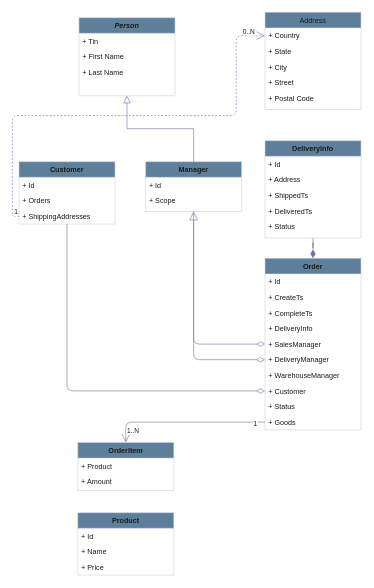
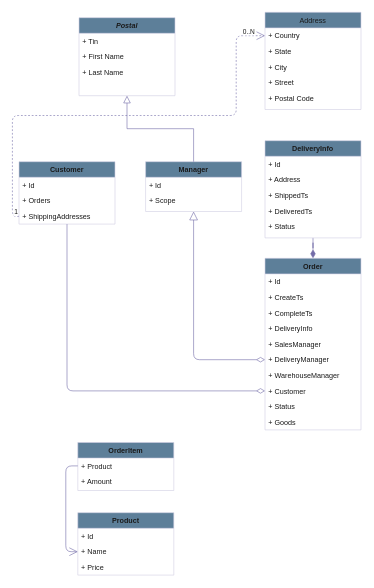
node "Person": label "Person" -> "Postal"
edge "Manager" -> "+ SalesManager": removed
edge "+ Goods" -> "OrderItem": removed, labels "1", "1..N"
edge "+ Product" -> "+ Name": added
